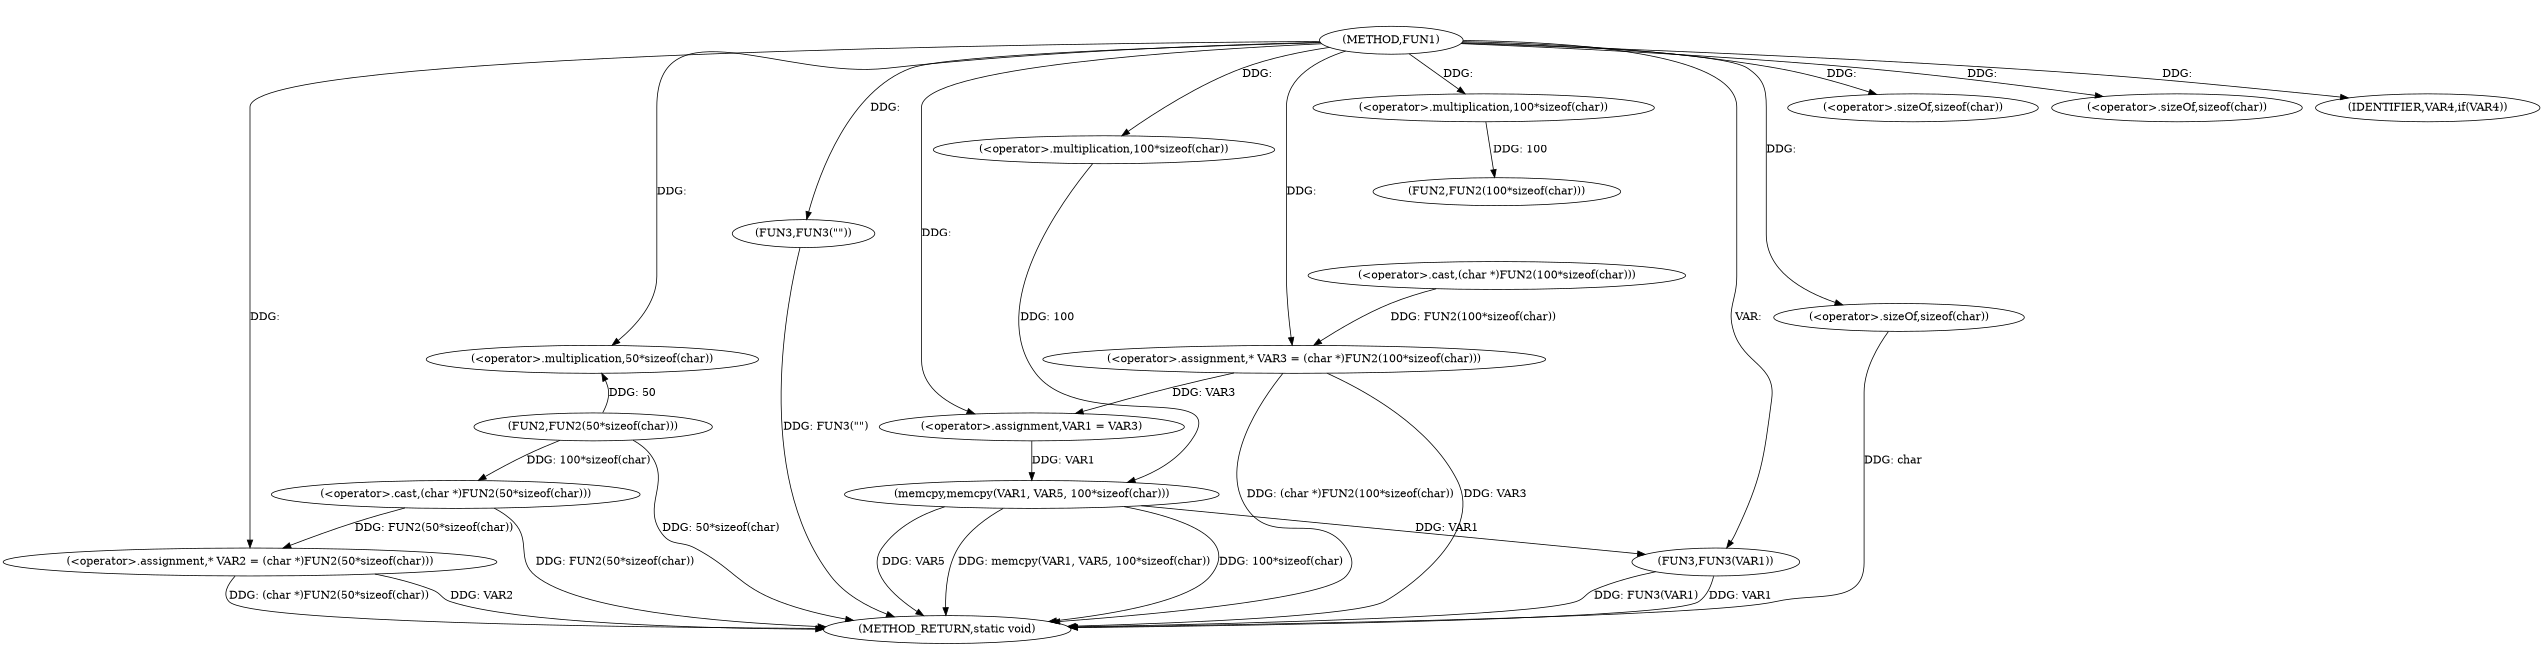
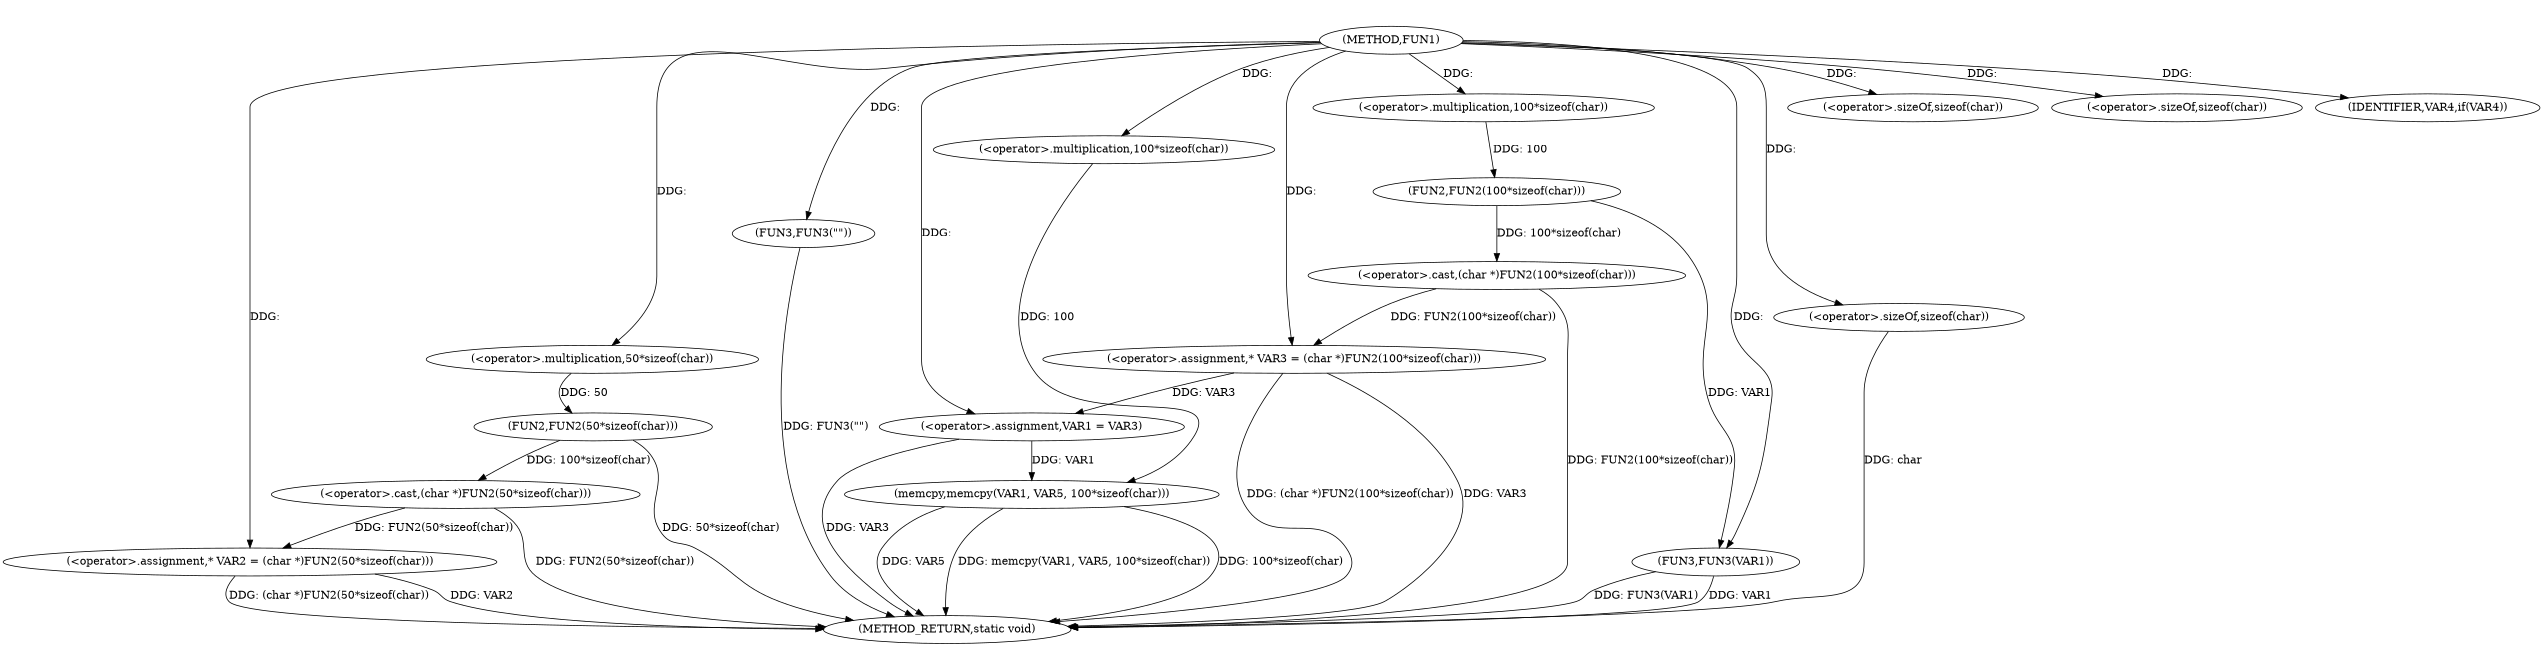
edge "(FUN2,FUN2(100*sizeof(char)))" -> "(<operator>.cast,(char *)FUN2(100*sizeof(char)))": added, label "DDG: 100*sizeof(char)"
edge "(METHOD,FUN1)" -> "(FUN3,FUN3(VAR1))": label "VAR: " -> "DDG: "
edge "(FUN2,FUN2(50*sizeof(char)))" -> "(<operator>.multiplication,50*sizeof(char))": reversed
edge "(<operator>.assignment,VAR1 = VAR3)" -> "(METHOD_RETURN,static void)": added, label "DDG: VAR3"
edge "(memcpy,memcpy(VAR1, VAR5, 100*sizeof(char)))" -> "(FUN3,FUN3(VAR1))": now "(FUN2,FUN2(100*sizeof(char)))" -> "(FUN3,FUN3(VAR1))"
edge "(<operator>.cast,(char *)FUN2(100*sizeof(char)))" -> "(METHOD_RETURN,static void)": added, label "DDG: FUN2(100*sizeof(char))"
